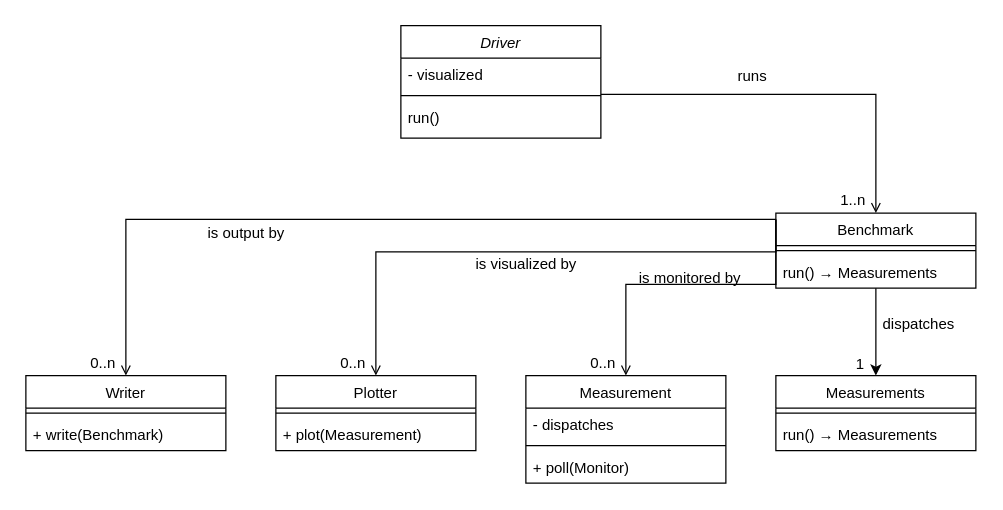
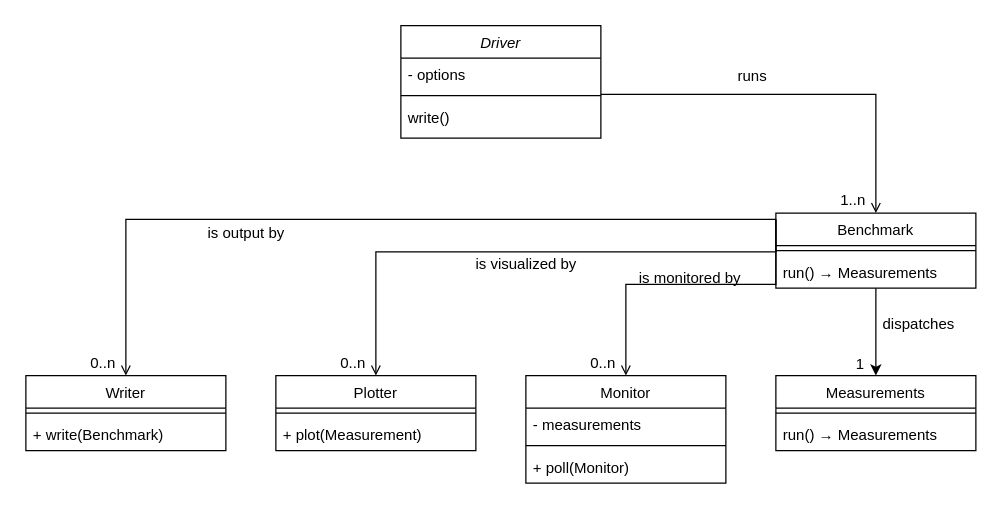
node "- visualized": label "- visualized" -> "- options"
node "run()": label "run()" -> "write()"
node "Measurement": label "Measurement" -> "Monitor"
node "- dispatches": label "- dispatches" -> "- measurements"
